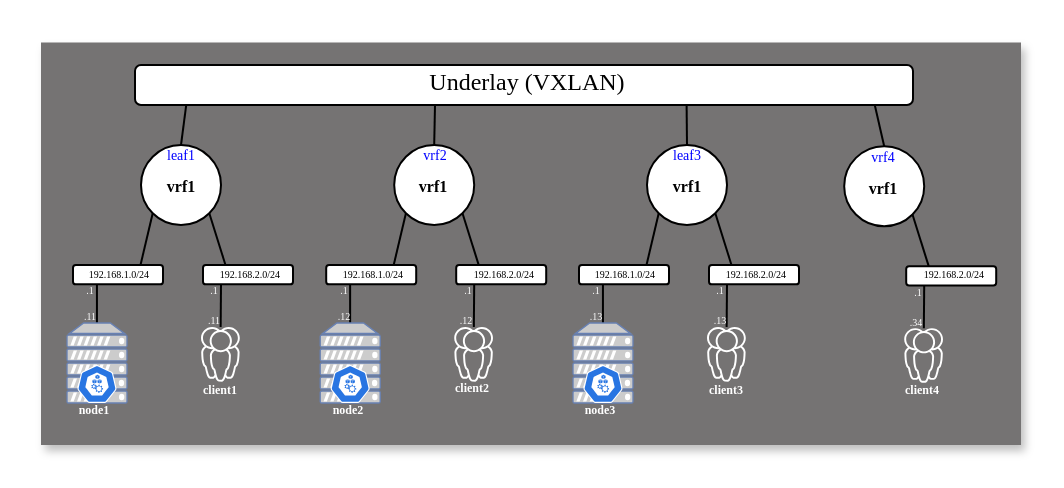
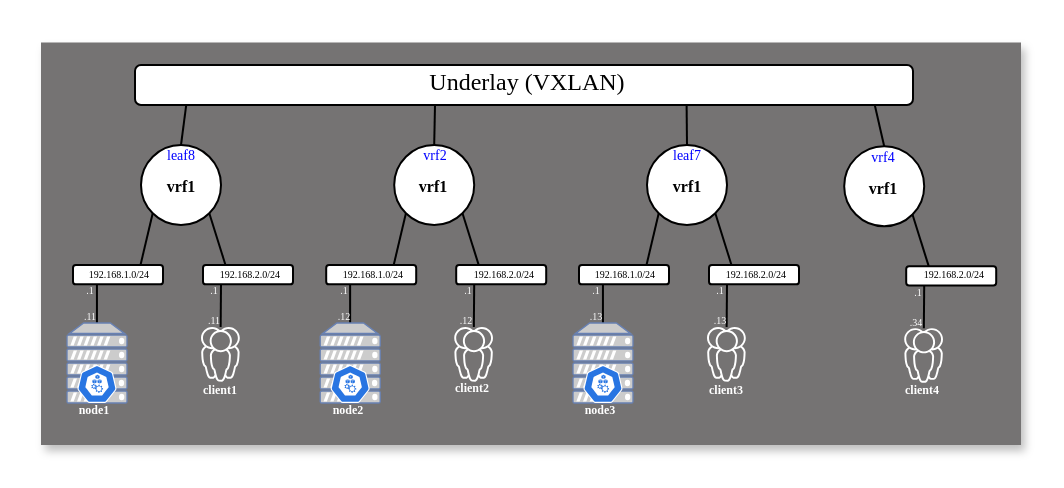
node "leaf1": label "leaf1" -> "leaf8"
node "leaf3": label "leaf3" -> "leaf7"
